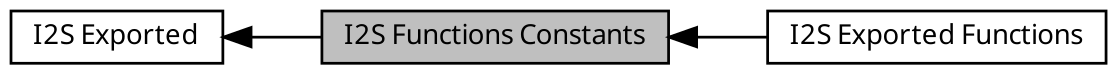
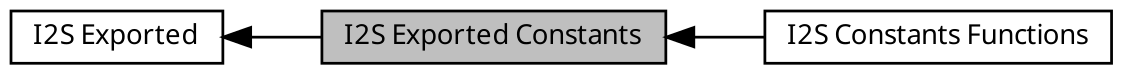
node "I2S Functions Constants": label "I2S Functions Constants" -> "I2S Exported Constants"
node "I2S Exported Functions": label "I2S Exported Functions" -> "I2S Constants Functions"
